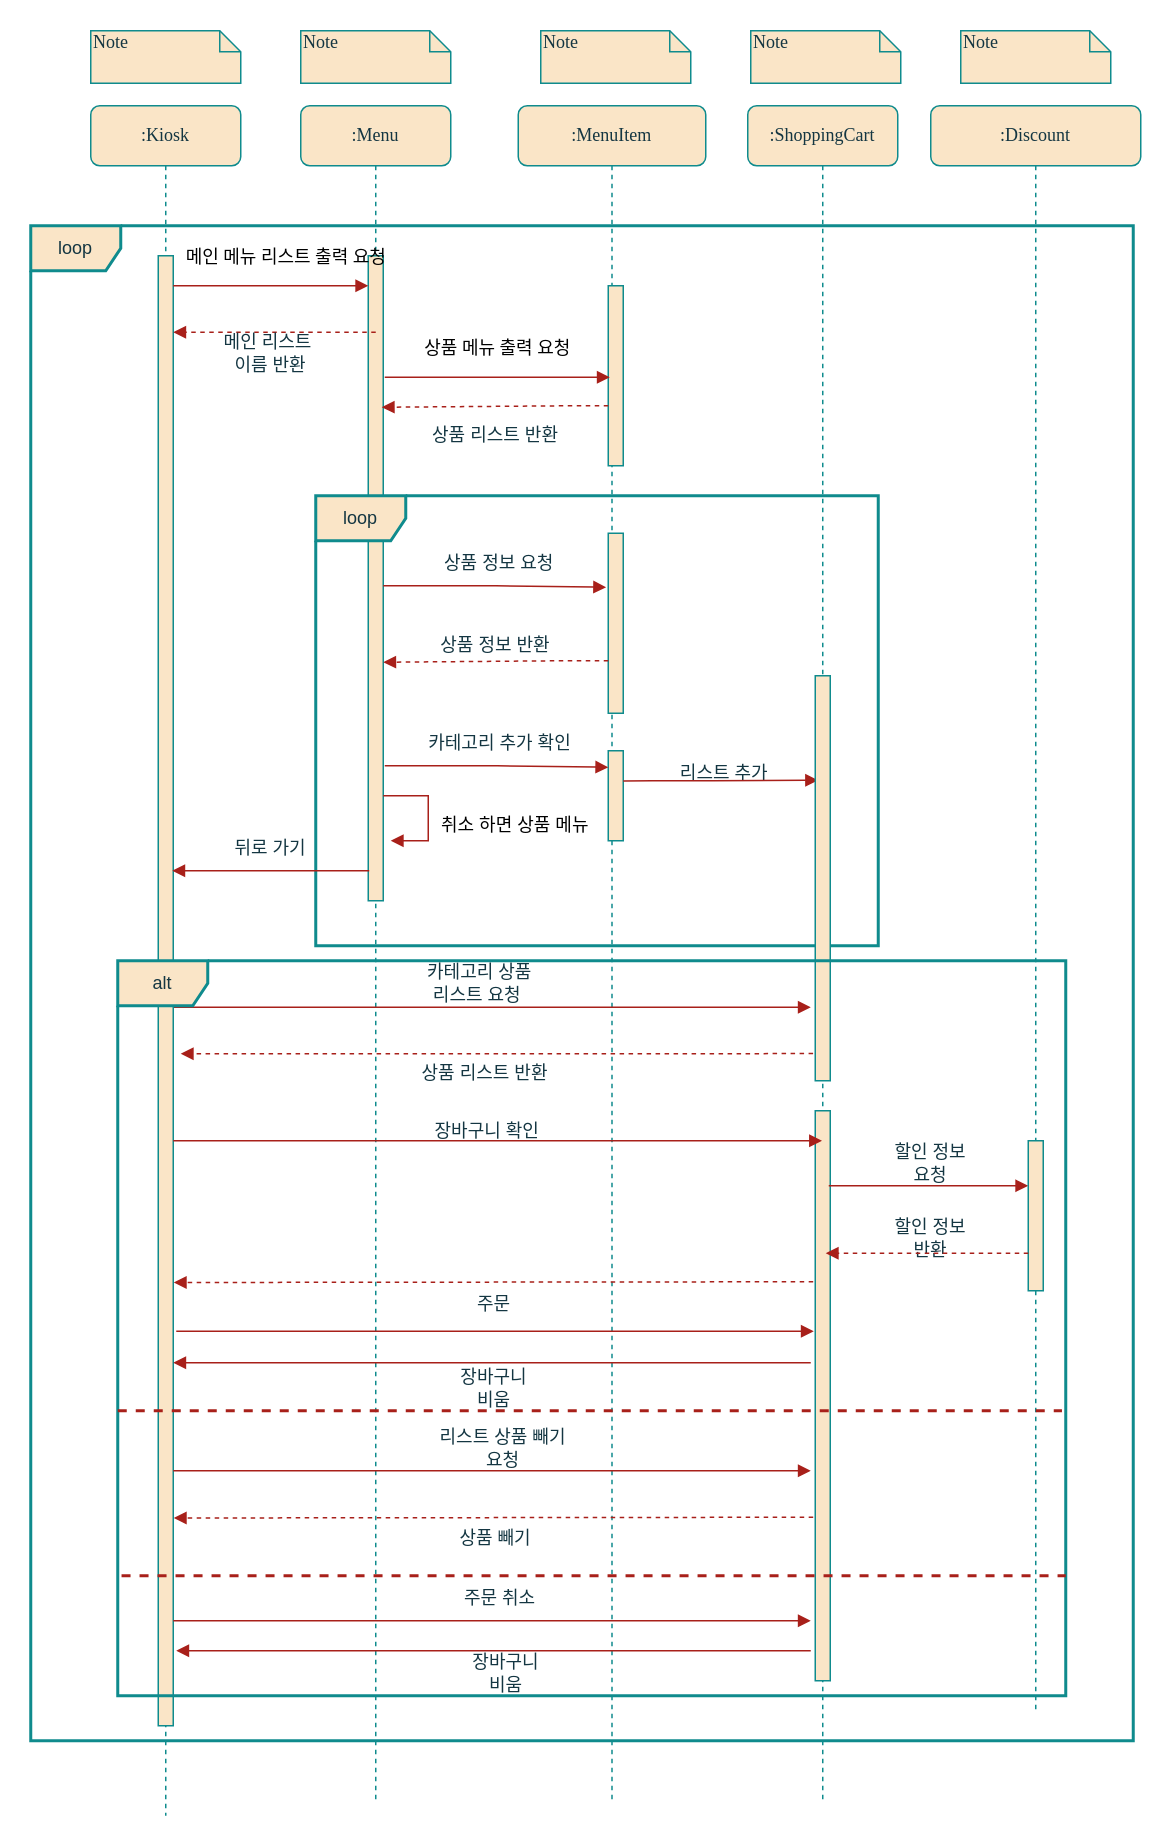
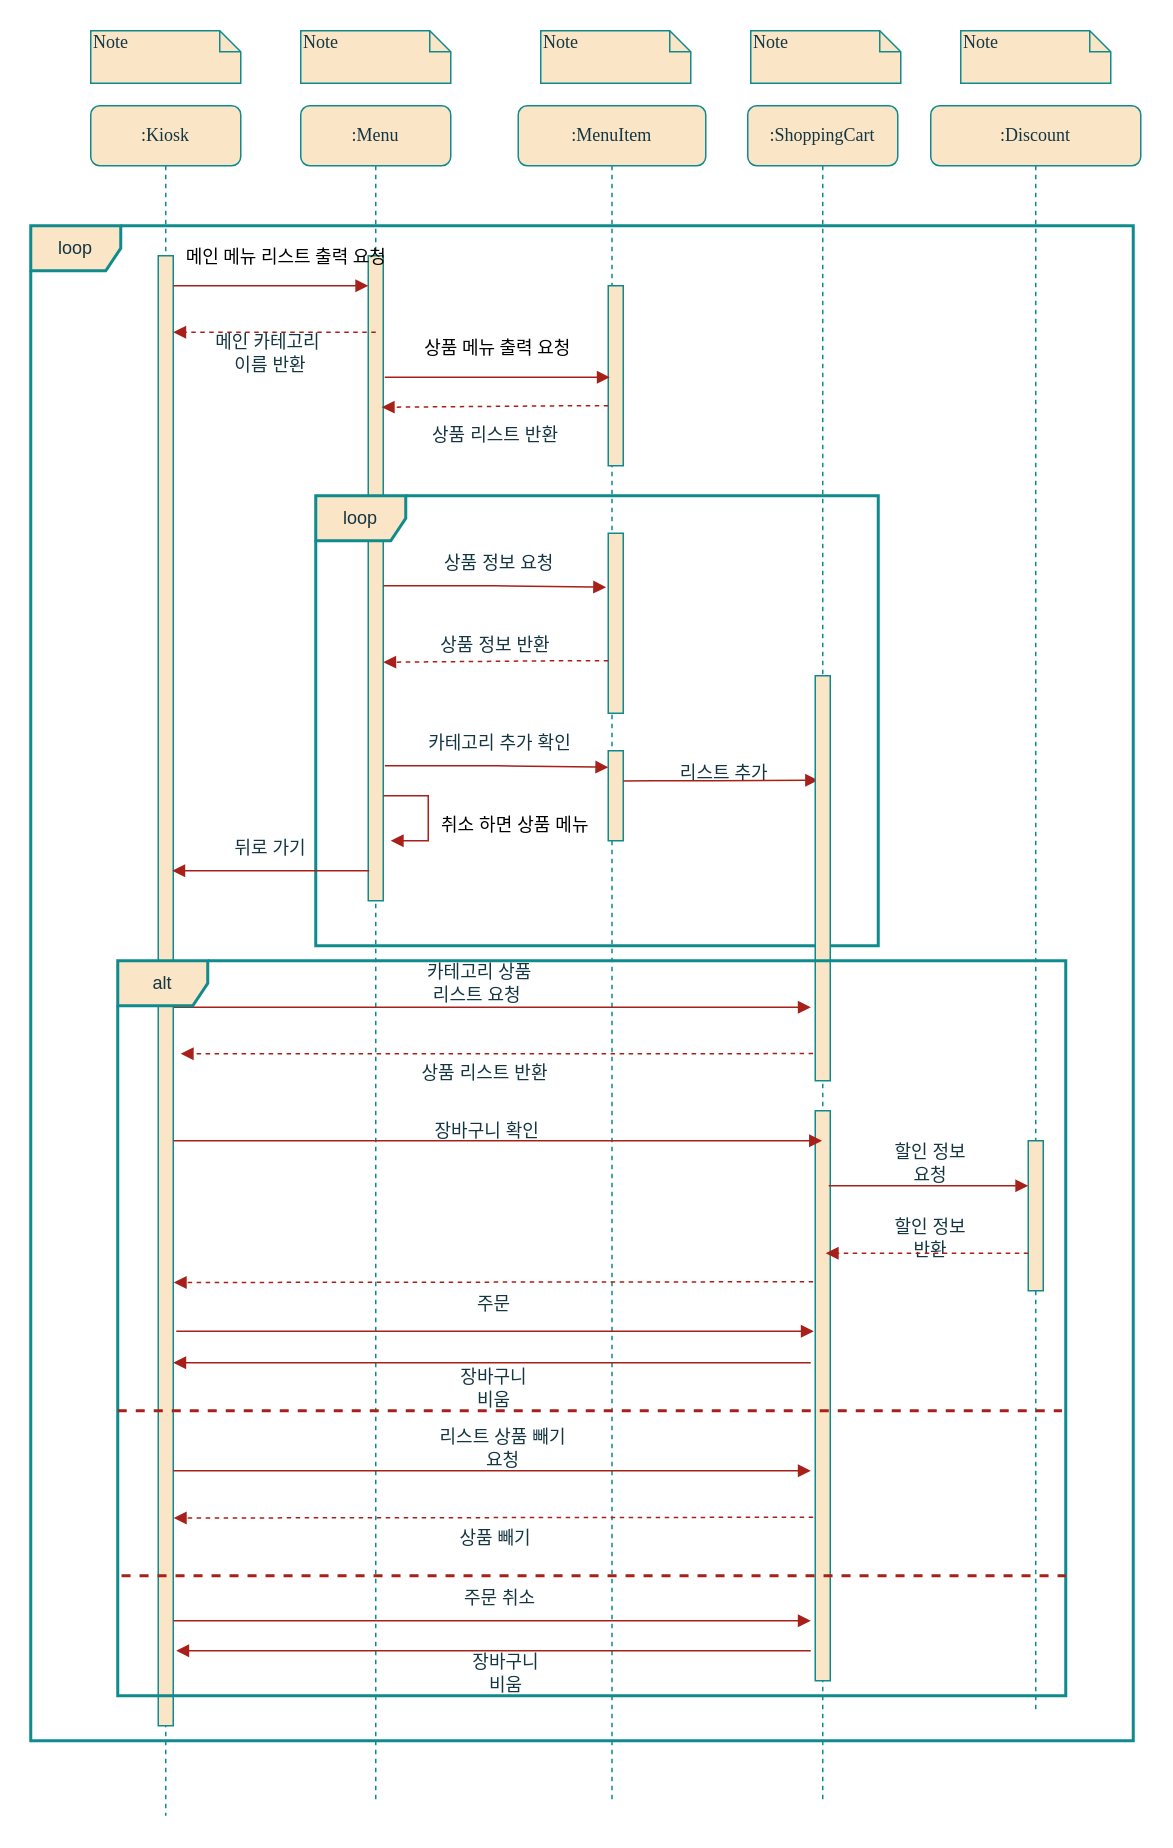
node "메인 리스트 이름 반환": label "메인 리스트 이름 반환" -> "메인 카테고리 이름 반환"
